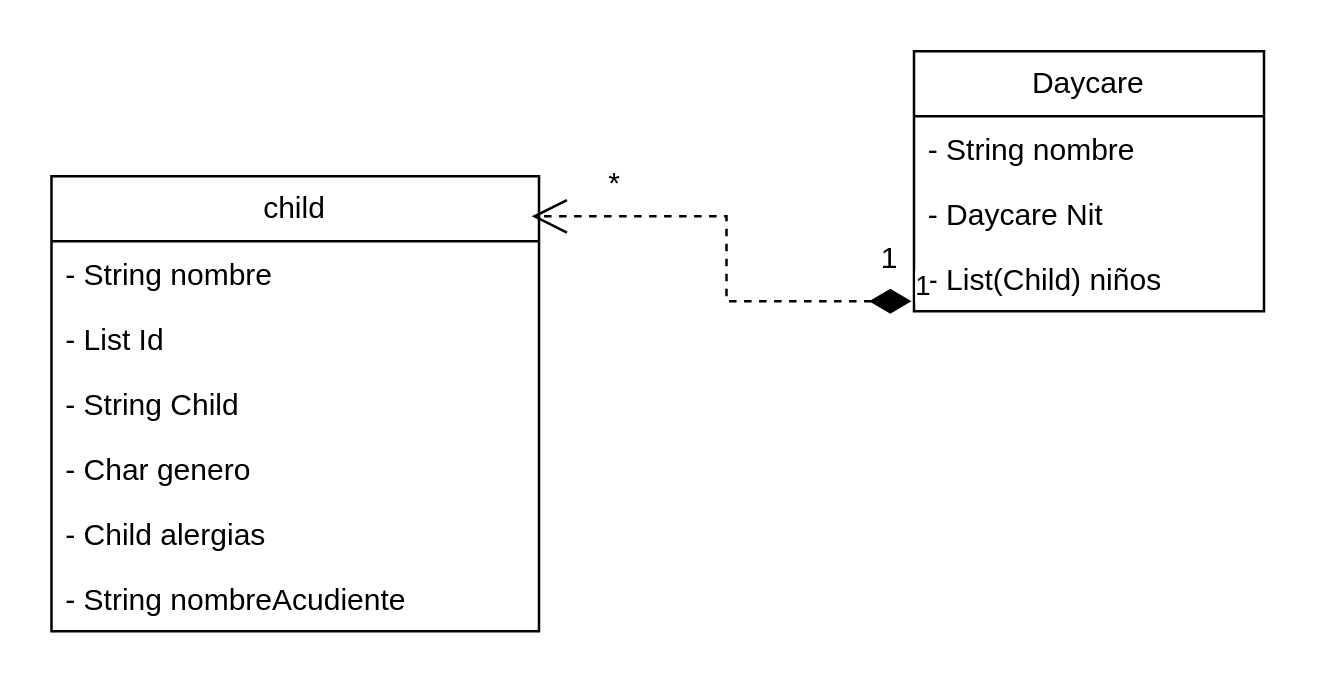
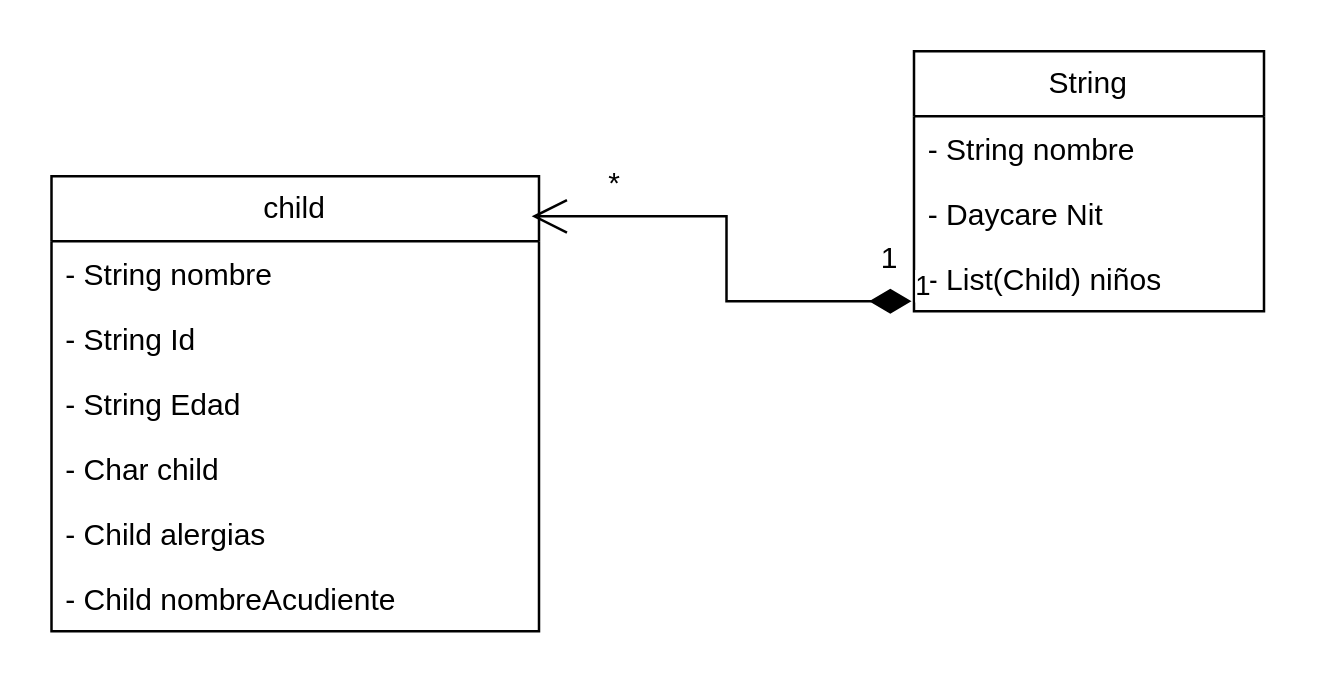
node "Daycare": label "Daycare" -> "String"
edge "- List(Child) niños" -- "child": style dashed -> solid
node "- List Id": label "- List Id" -> "- String Id"
node "- String Child": label "- String Child" -> "- String Edad"
node "- Char genero": label "- Char genero" -> "- Char child"
node "- String nombreAcudiente": label "- String nombreAcudiente" -> "- Child nombreAcudiente"
